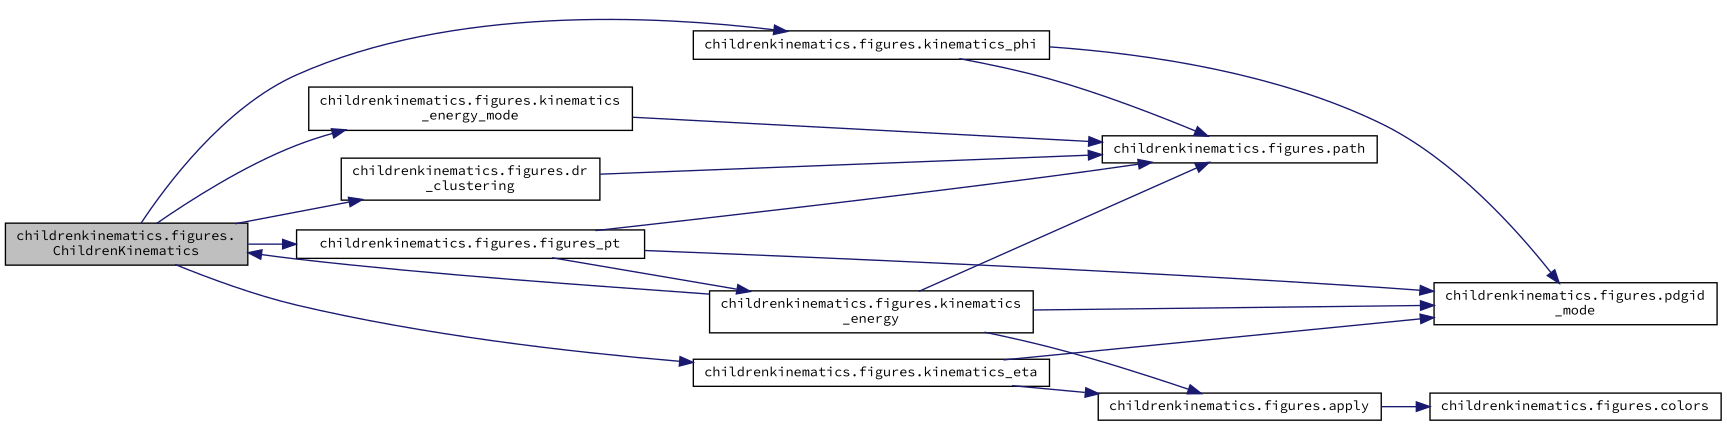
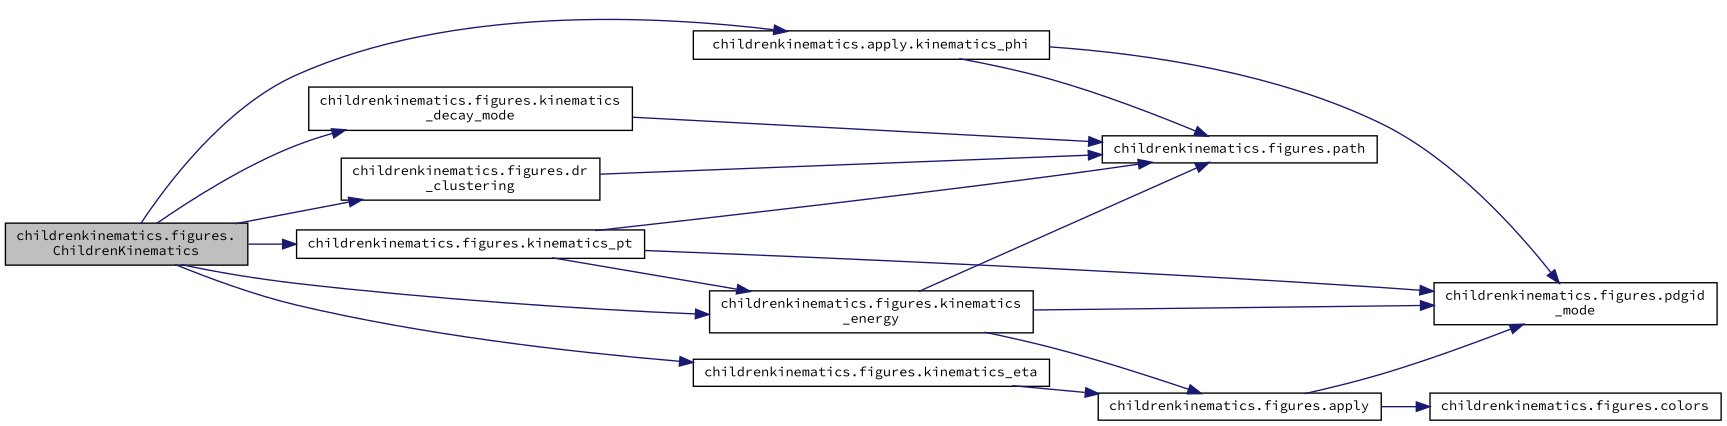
node "childrenkinematics.figures.kinematics_phi": label "childrenkinematics.figures.kinematics_phi" -> "childrenkinematics.apply.kinematics_phi"
node "childrenkinematics.figures.kinematics _energy_mode": label "childrenkinematics.figures.kinematics _energy_mode" -> "childrenkinematics.figures.kinematics _decay_mode"
node "childrenkinematics.figures.figures_pt": label "childrenkinematics.figures.figures_pt" -> "childrenkinematics.figures.kinematics_pt"
edge "childrenkinematics.figures.kinematics _energy" -> "childrenkinematics.figures. ChildrenKinematics": reversed
edge "childrenkinematics.figures.kinematics_eta" -> "childrenkinematics.figures.pdgid _mode": now "childrenkinematics.figures.apply" -> "childrenkinematics.figures.pdgid _mode"
